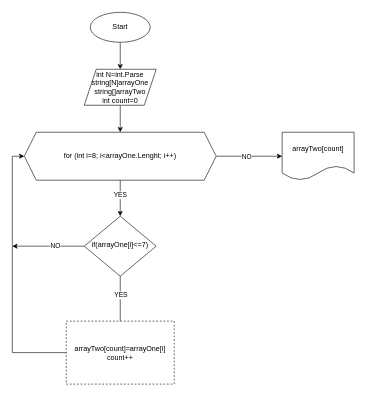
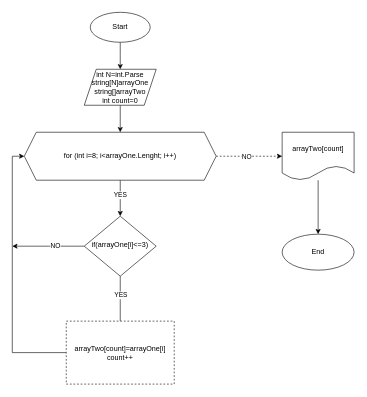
edge "for (int i=8; i<arrayOne.Lenght; i++)" -> "arrayTwo[count]": style solid -> dashed
edge "arrayTwo[count]" -> "End": added
node "if(arrayOne[i]<=7)": label "if(arrayOne[i]<=7)" -> "if(arrayOne[i]<=3)"
node "End": added
